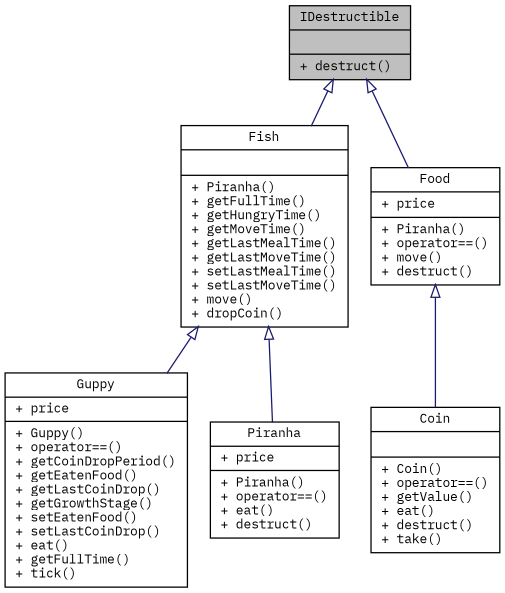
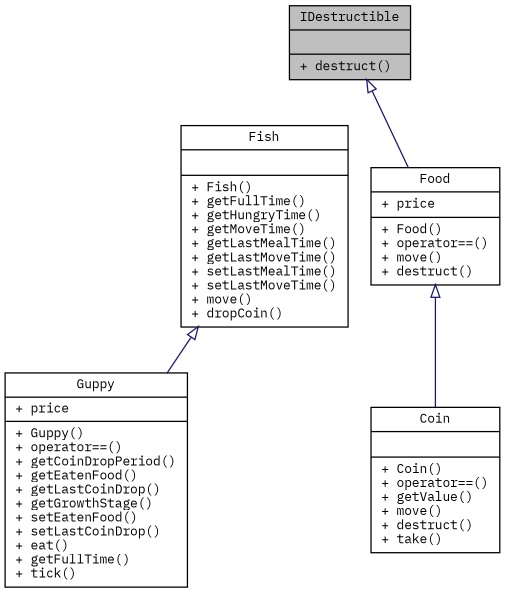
edge "Fish" -> "IDestructible": removed
node "Fish": text "+ Piranha()" -> "+ Fish()"
node "Food": text "+ Piranha()" -> "+ Food()"
node "Piranha": removed
node "Coin": text "+ eat()" -> "+ move()"
